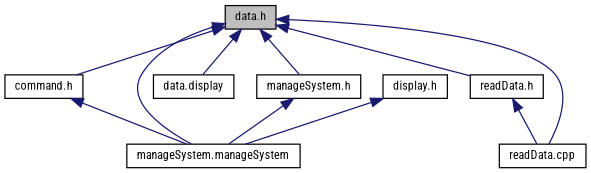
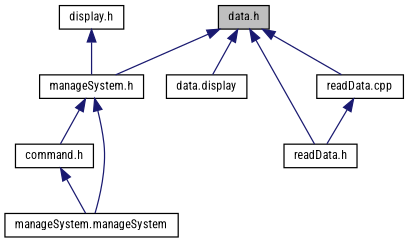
edge "command.h" -> "data.h": now "command.h" -> "manageSystem.h"
edge "manageSystem.manageSystem" -> "data.h": removed
edge "manageSystem.manageSystem" -> "display.h": now "manageSystem.h" -> "display.h"
edge "readData.cpp" -> "readData.h": reversed
